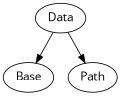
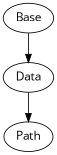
edge "Data" -> "Base": reversed
